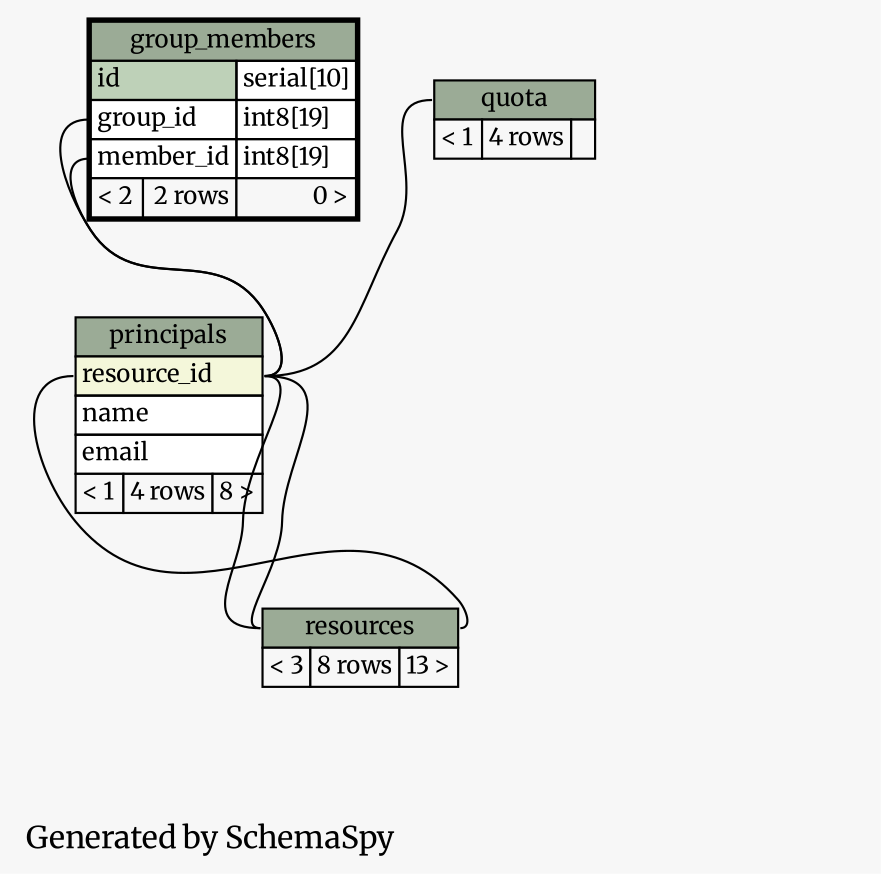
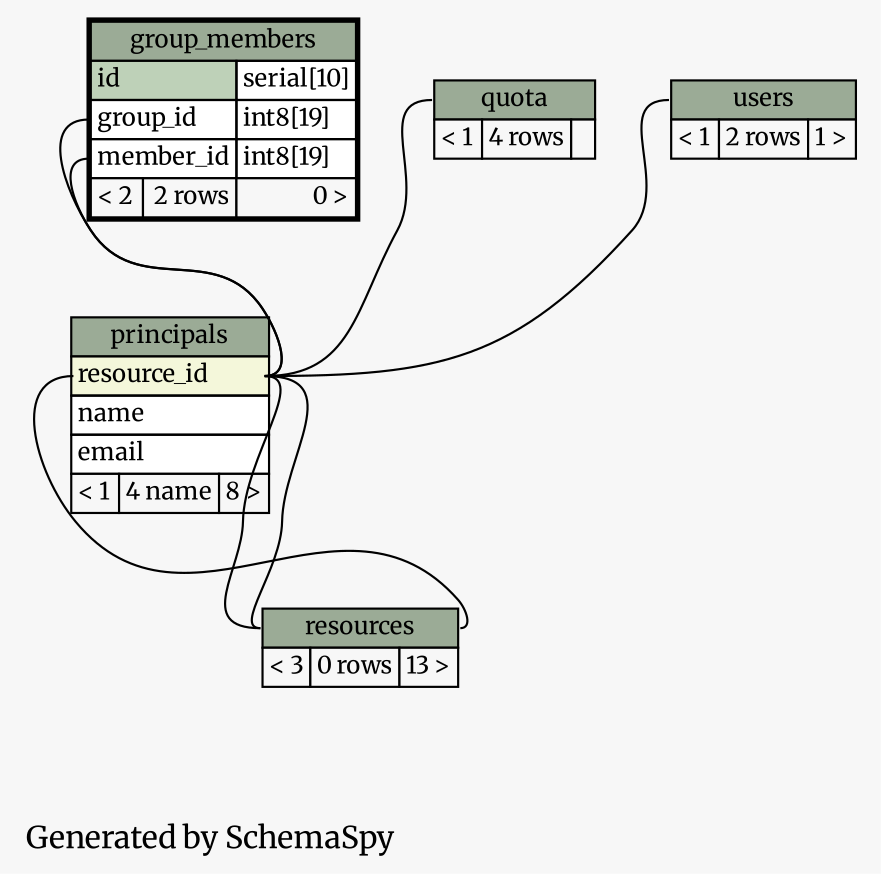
node "users": added
node "principals": text "4 rows" -> "4 name"
node "resources": text "8 rows" -> "0 rows"
